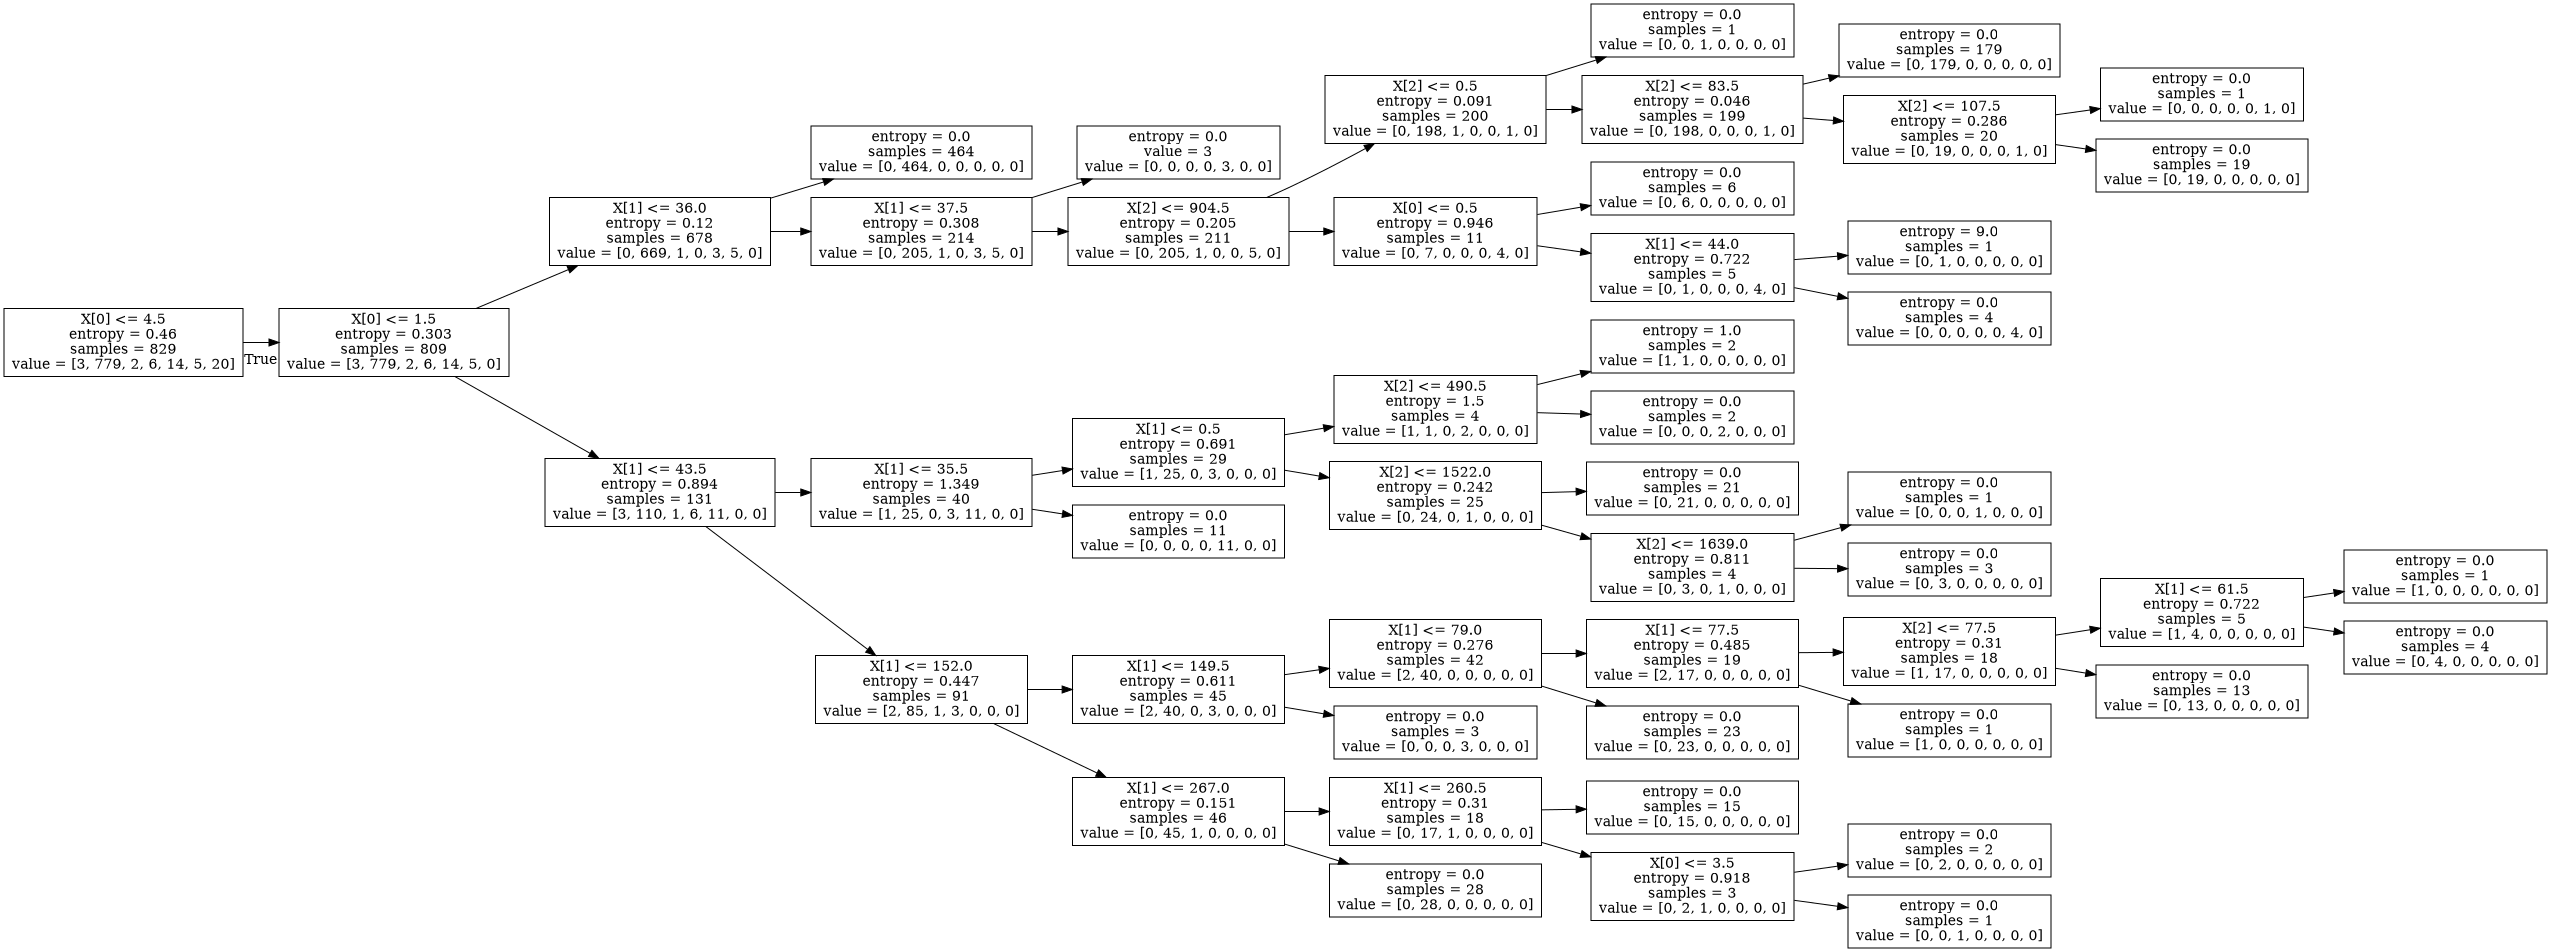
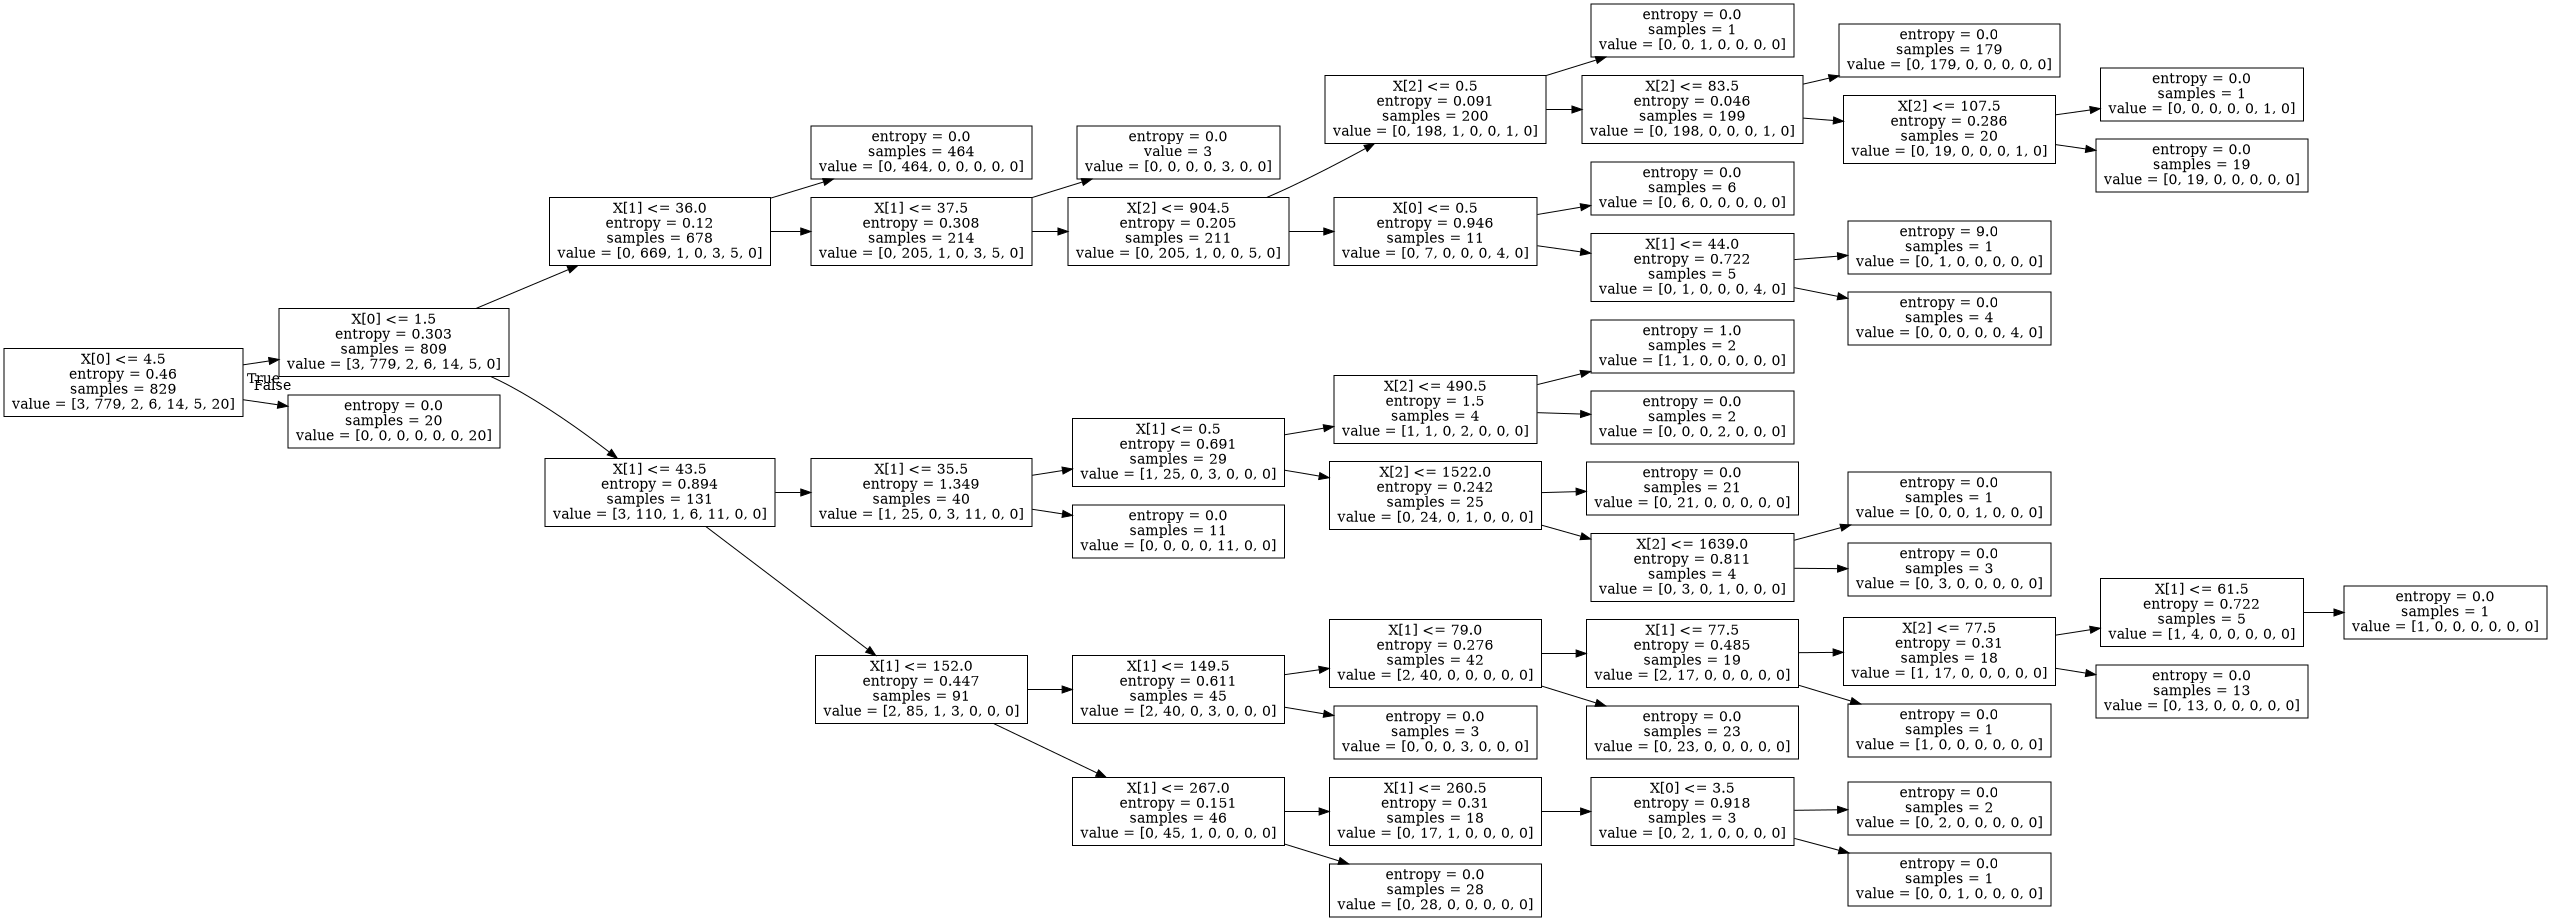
node "entropy = 0.0 samples = 20 value = [0, 0, 0, 0, 0, 0, 20]": added
node "entropy = 0.0 samples = 4 value = [0, 4, 0, 0, 0, 0, 0]": removed
node "entropy = 0.0 samples = 15 value = [0, 15, 0, 0, 0, 0, 0]": removed
